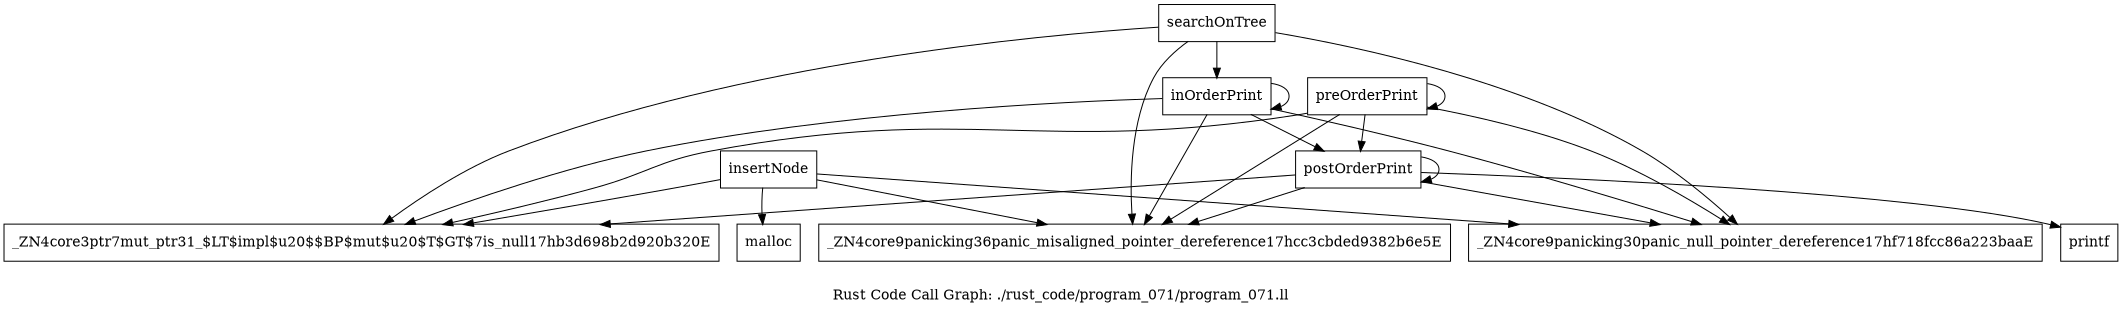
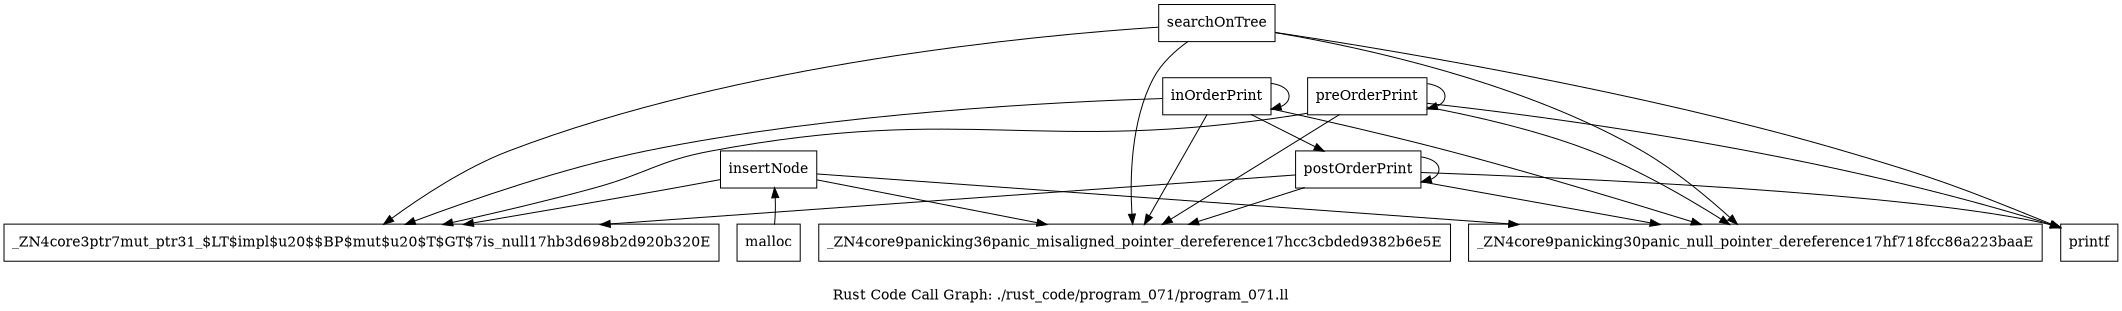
edge "searchOnTree" -> "inOrderPrint": now "searchOnTree" -> "printf"
edge "preOrderPrint" -> "postOrderPrint": now "preOrderPrint" -> "printf"
edge "insertNode" -> "malloc": reversed
